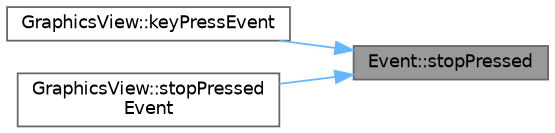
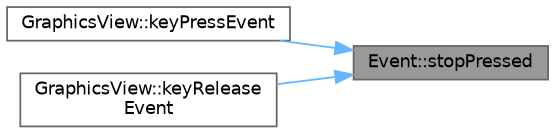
node "GraphicsView::stopPressed Event": label "GraphicsView::stopPressed Event" -> "GraphicsView::keyRelease Event"
